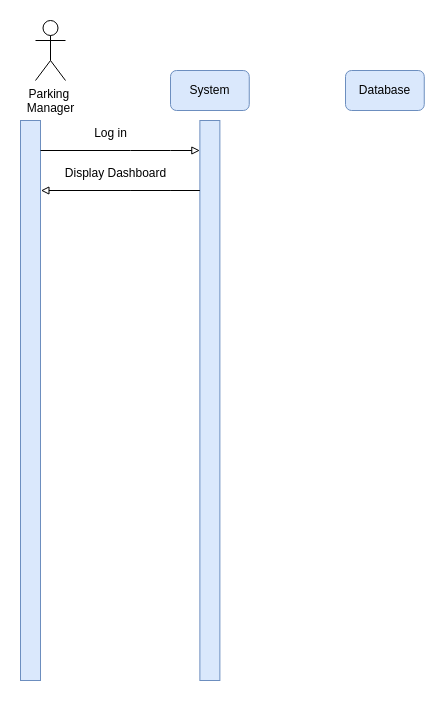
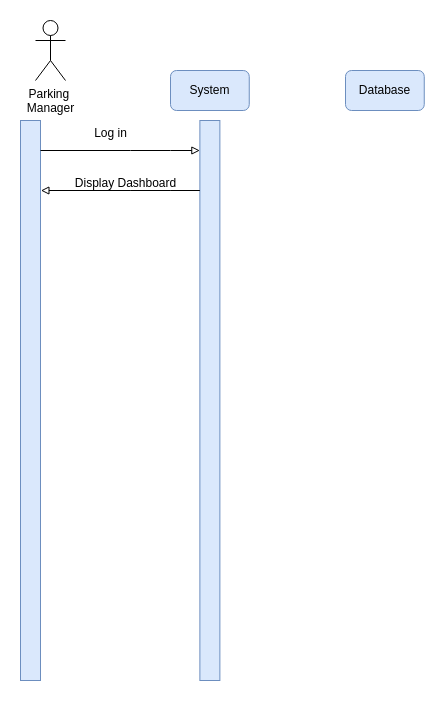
node "Display Dashboard": moved (116, 174) -> (126, 184)
